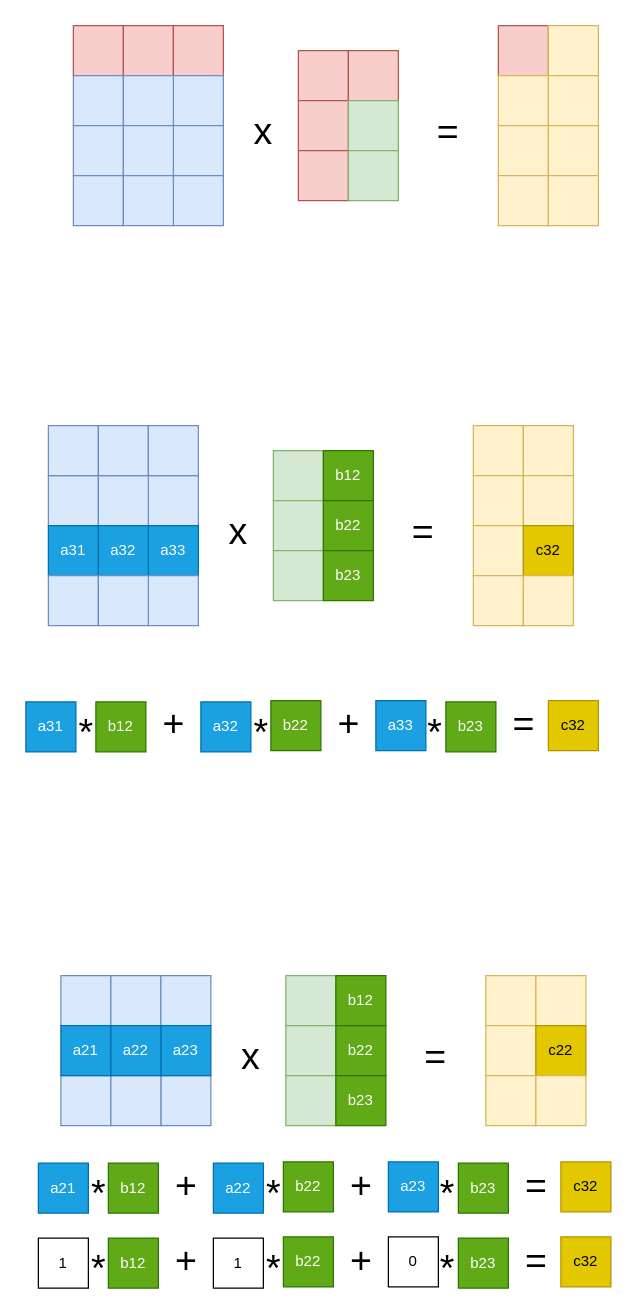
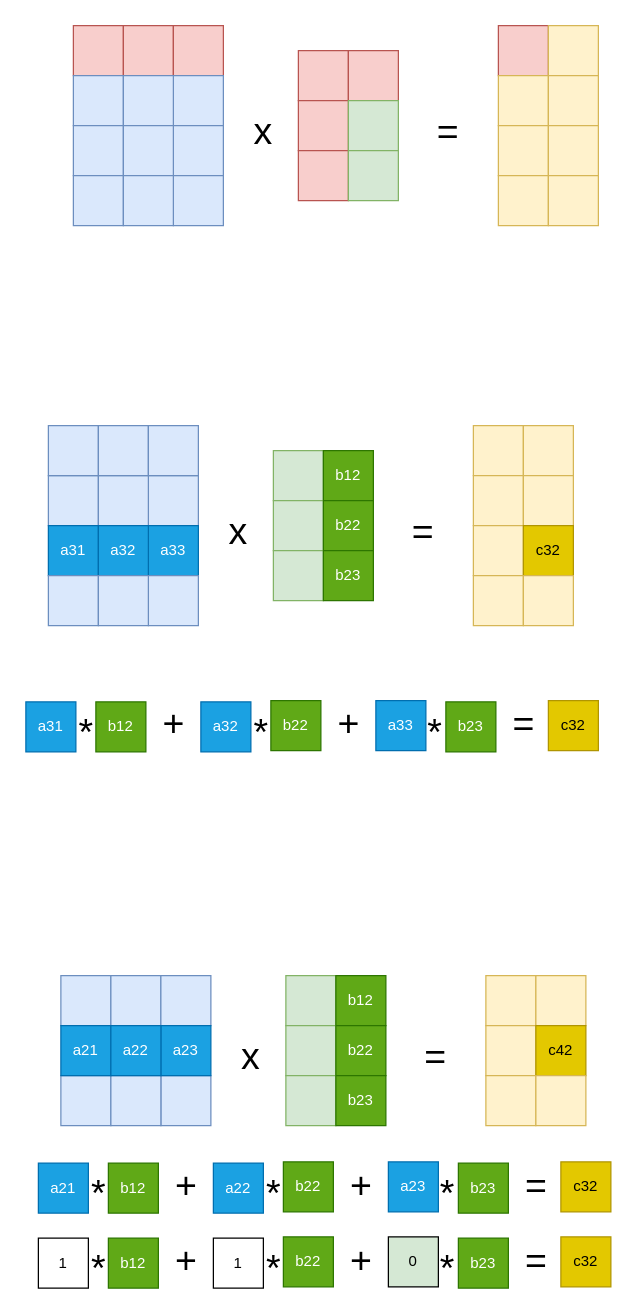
node "c22": label "c22" -> "c42"
node "0": fillcolor #ffffff -> #d5e8d4
